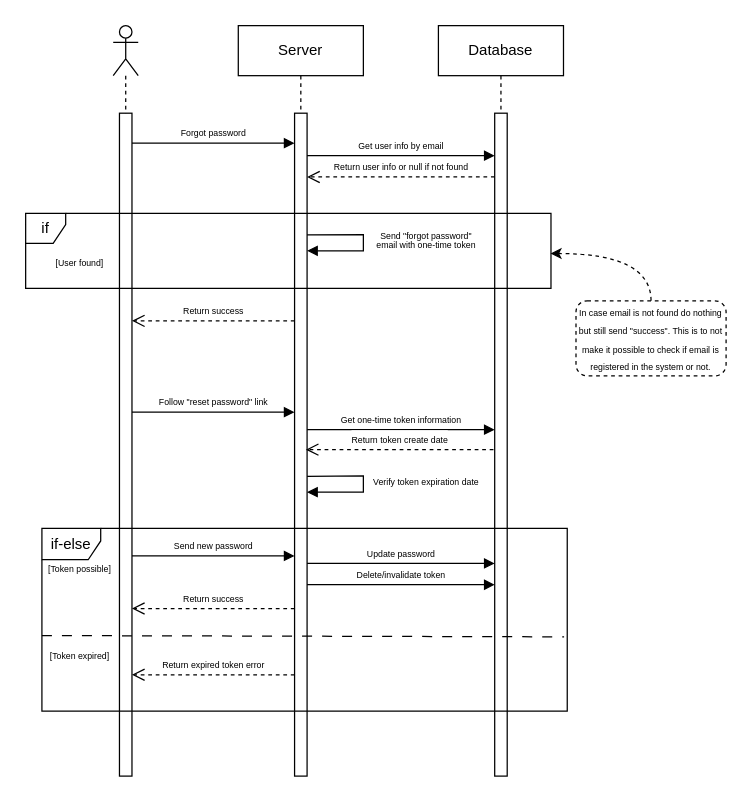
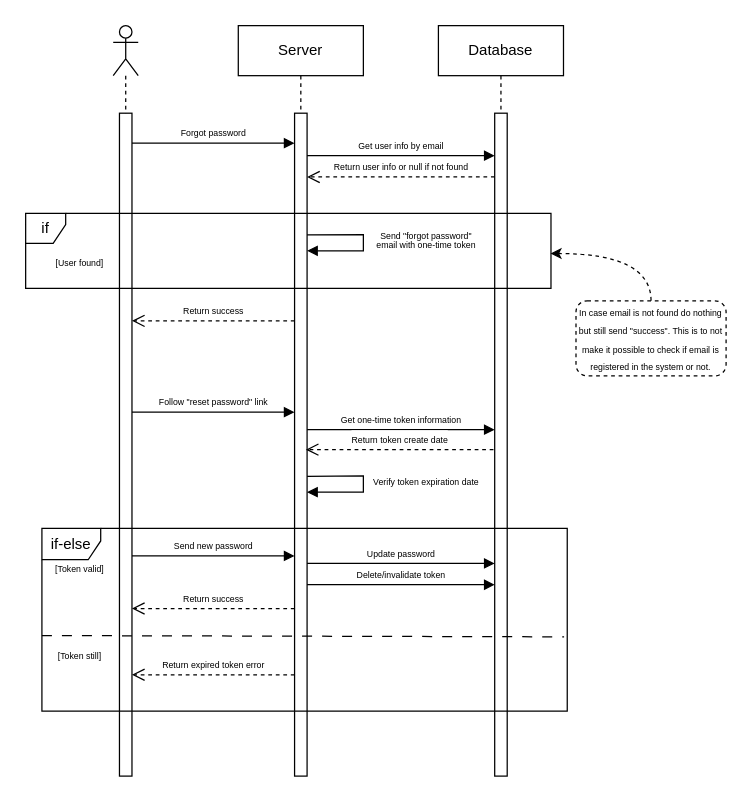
node "[Token possible]": label "[Token possible]" -> "[Token valid]"
node "[Token expired]": label "[Token expired]" -> "[Token still]"
